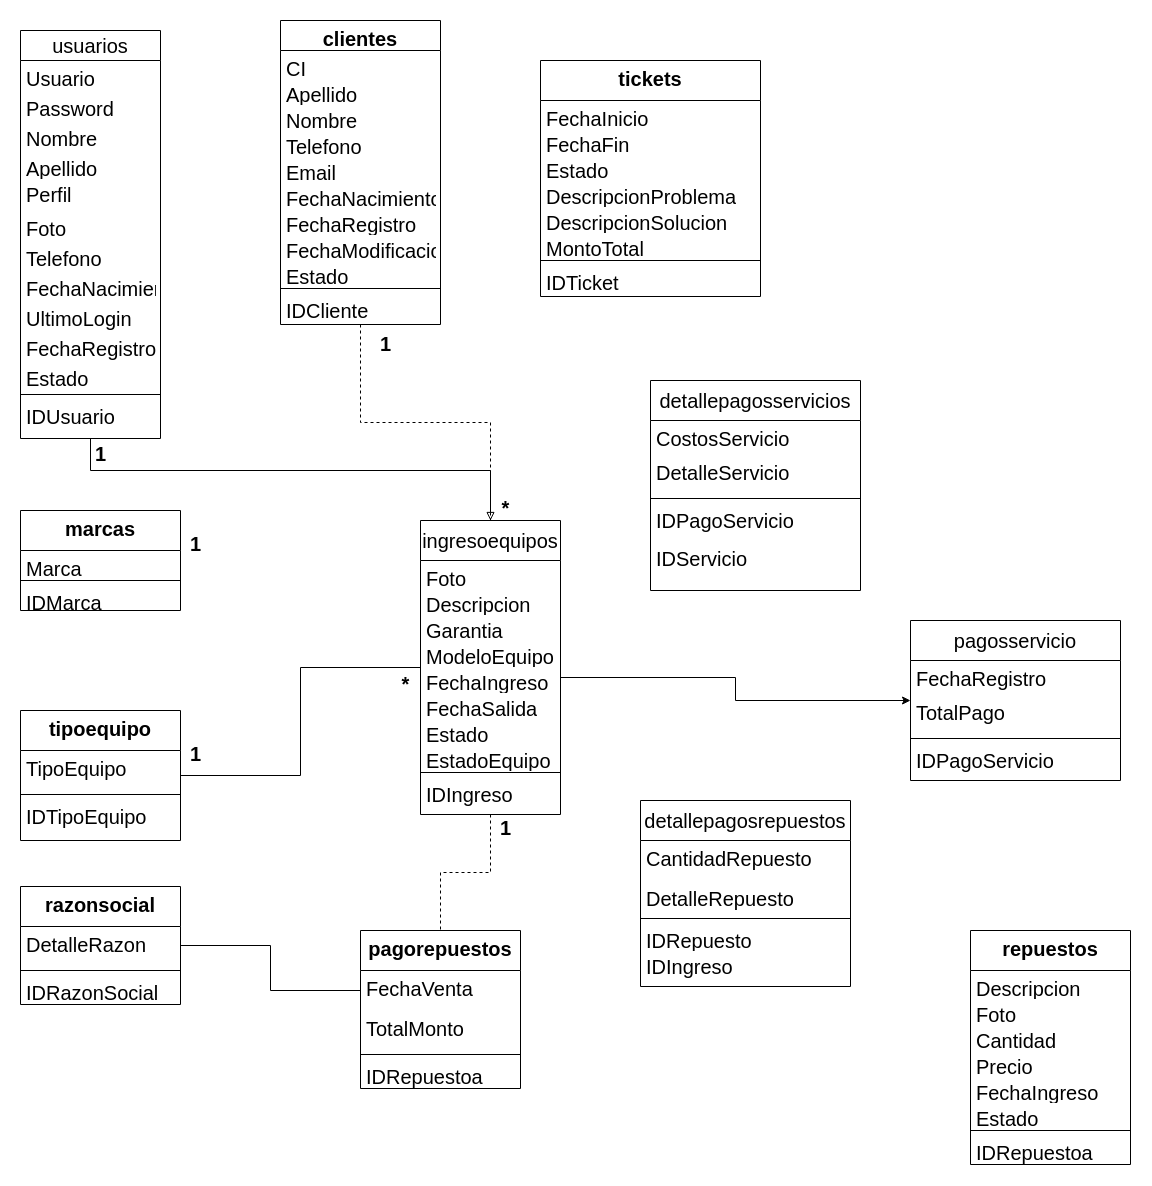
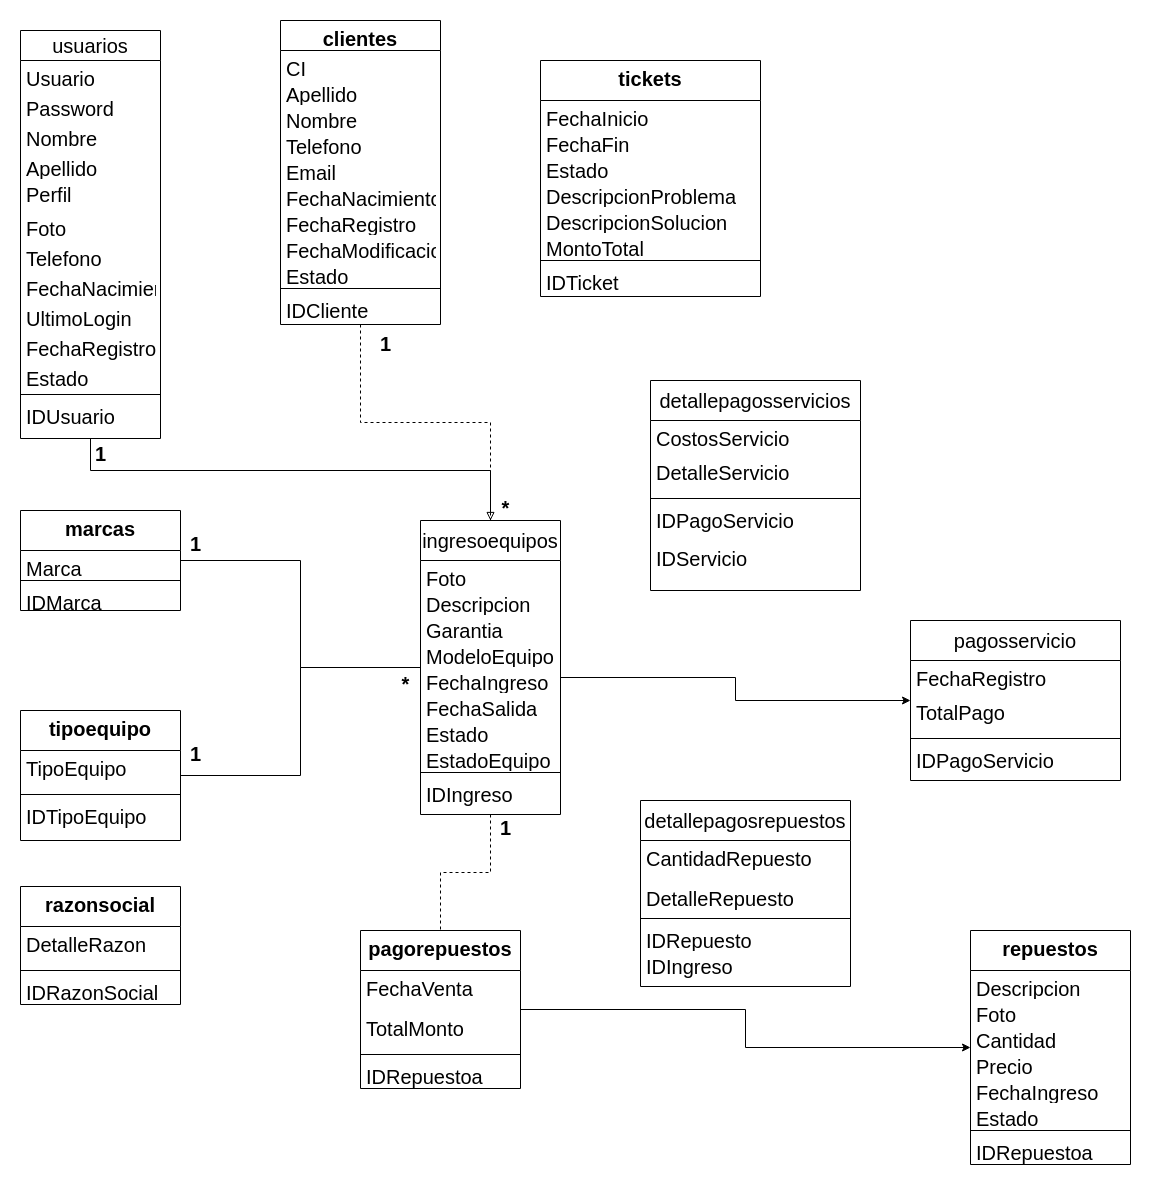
edge "marcas" -- "ingresoequipos": added
edge "razonsocial" -- "FechaVenta": removed
edge "pagorepuestos" -> "repuestos": added
